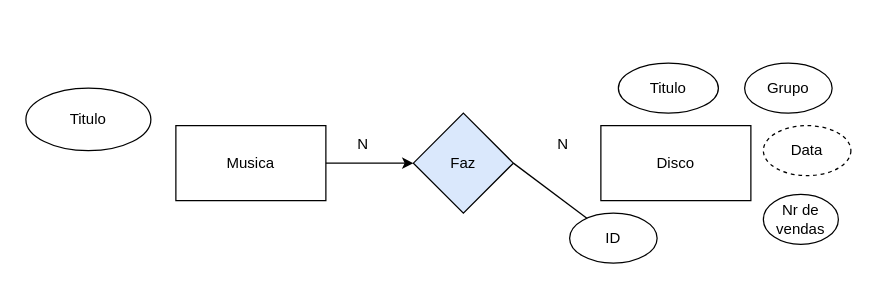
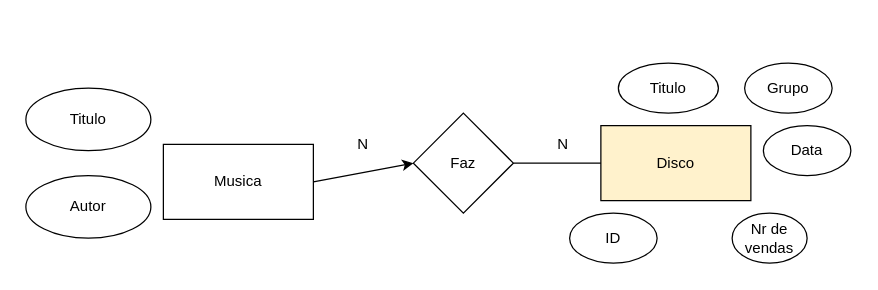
node "Data": style dashed -> solid
node "Musica": moved (251, 163) -> (238, 182)
node "Faz": fillcolor #dae8fc -> #ffffff
node "Disco": fillcolor #ffffff -> #fff2cc
edge "Faz" -- "ID": now "Faz" -- "Disco"
node "Autor": added
node "Nr de vendas": moved (801, 219) -> (769, 238)
